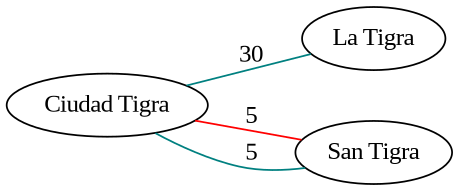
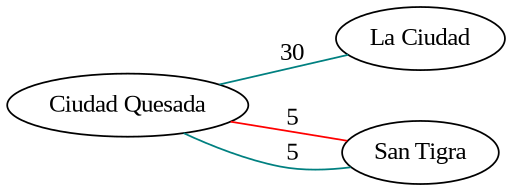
node "La Tigra": label "La Tigra" -> "La Ciudad"
node "Ciudad Tigra": label "Ciudad Tigra" -> "Ciudad Quesada"
